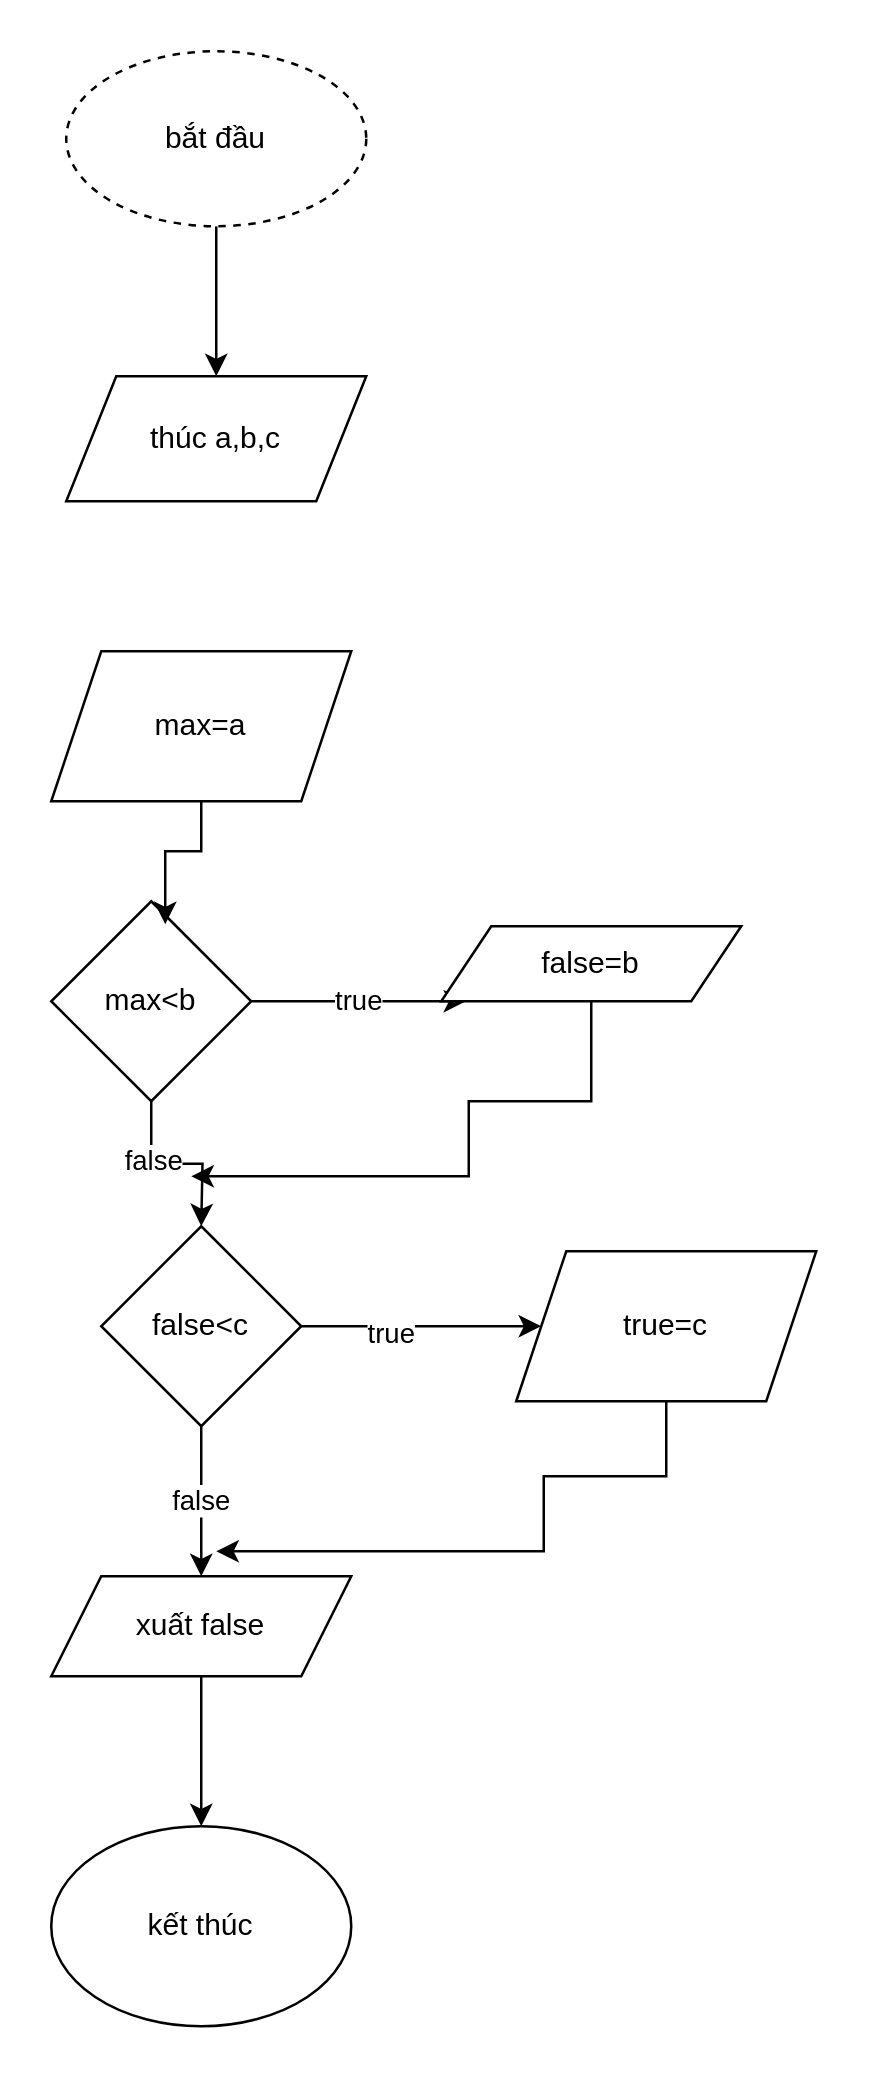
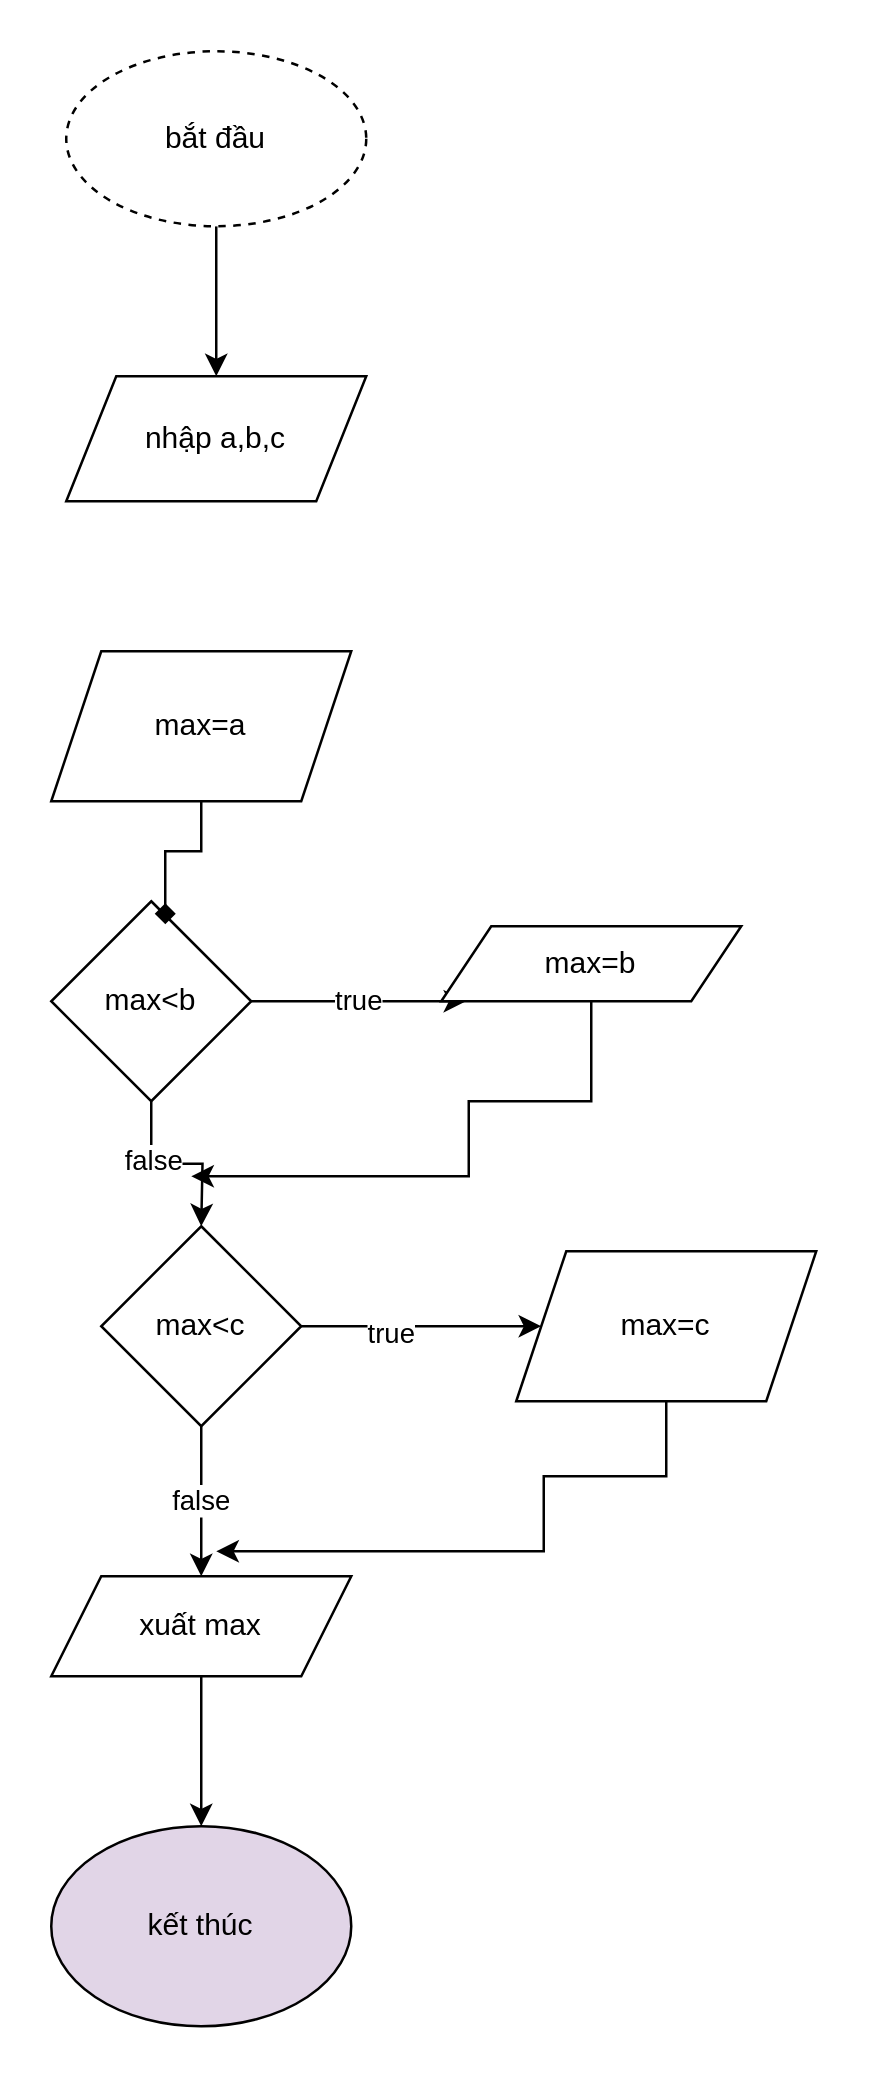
node "thúc a,b,c": label "thúc a,b,c" -> "nhập a,b,c"
edge "max=a" -> "max<b": arrowhead classic -> diamond
node "false=b": label "false=b" -> "max=b"
node "false<c": label "false<c" -> "max<c"
node "true=c": label "true=c" -> "max=c"
node "xuất false": label "xuất false" -> "xuất max"
node "kết thúc": fillcolor #ffffff -> #e1d5e7
